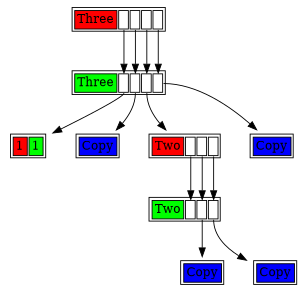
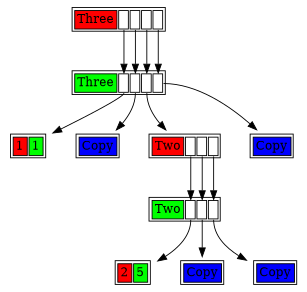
node "2": added
